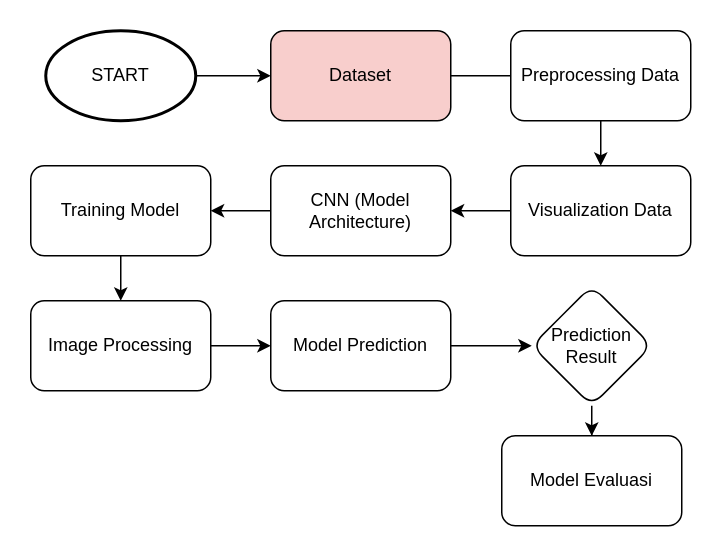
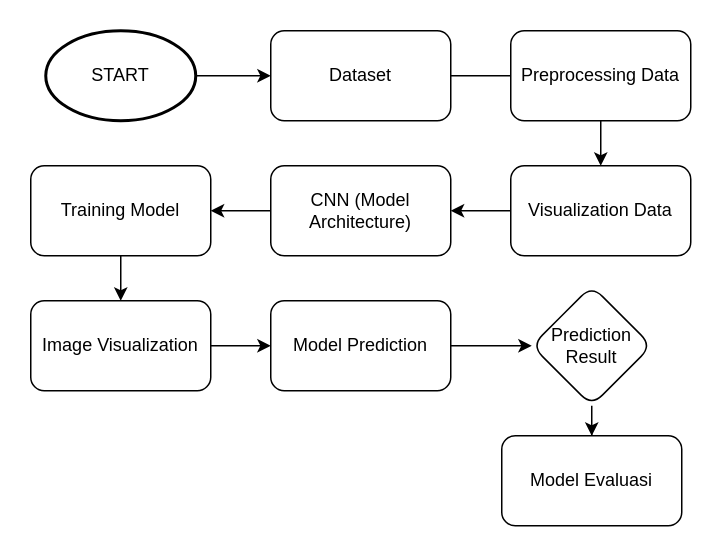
node "Dataset": fillcolor #f8cecc -> #ffffff
node "Image Processing": label "Image Processing" -> "Image Visualization"
